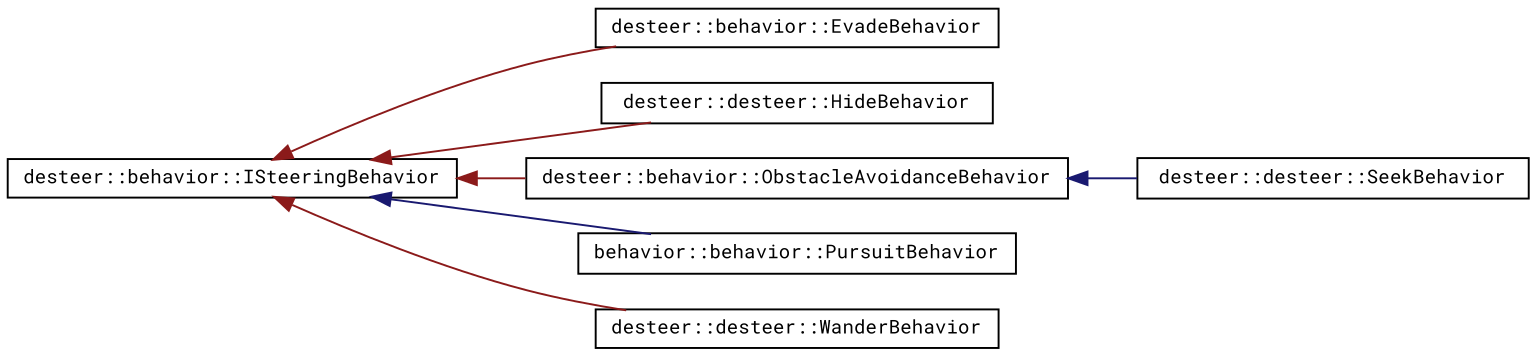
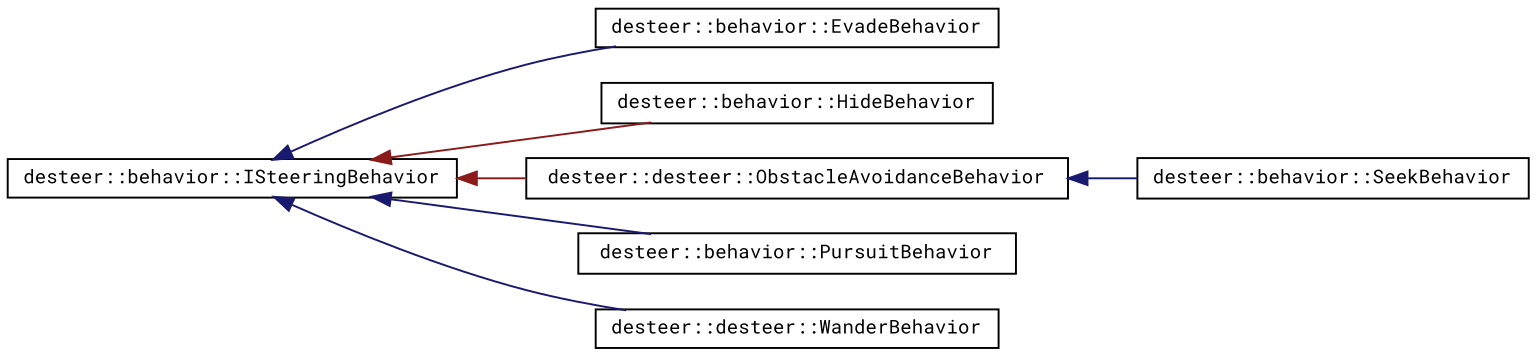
edge "desteer::behavior::EvadeBehavior" -> "desteer::behavior::ISteeringBehavior": color firebrick4 -> midnightblue
node "desteer::desteer::HideBehavior": label "desteer::desteer::HideBehavior" -> "desteer::behavior::HideBehavior"
node "desteer::behavior::ObstacleAvoidanceBehavior": label "desteer::behavior::ObstacleAvoidanceBehavior" -> "desteer::desteer::ObstacleAvoidanceBehavior"
node "desteer::desteer::SeekBehavior": label "desteer::desteer::SeekBehavior" -> "desteer::behavior::SeekBehavior"
node "behavior::behavior::PursuitBehavior": label "behavior::behavior::PursuitBehavior" -> "desteer::behavior::PursuitBehavior"
edge "desteer::desteer::WanderBehavior" -> "desteer::behavior::ISteeringBehavior": color firebrick4 -> midnightblue
